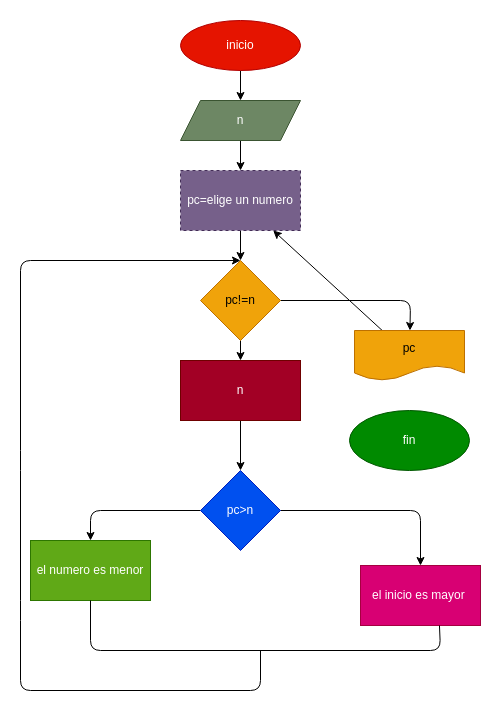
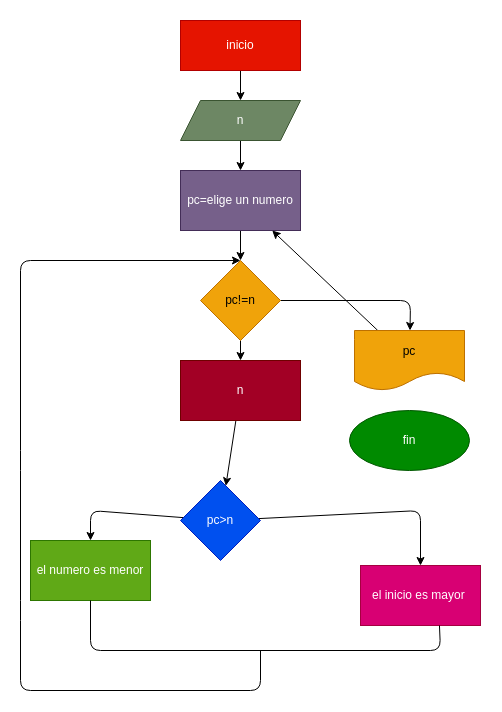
node "inicio": shape ellipse -> rectangle
node "pc=elige un numero": style dashed -> solid
node "pc": size 110x50 -> 110x60
node "pc>n": moved (241, 511) -> (221, 521)
